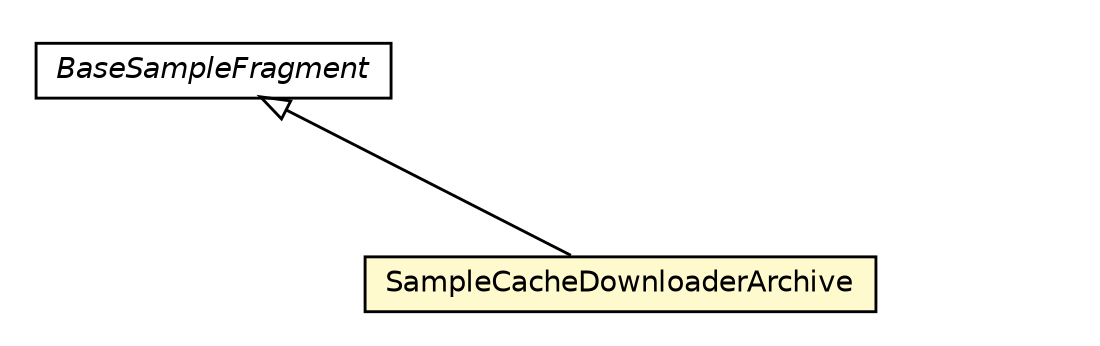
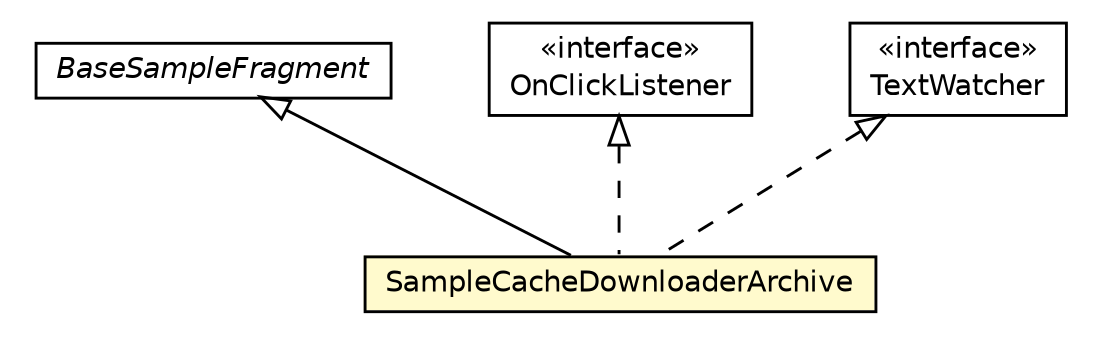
node "OnClickListener": added
node "TextWatcher": added
